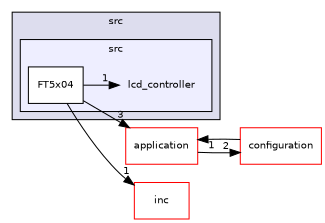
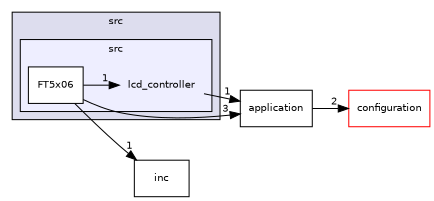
node "FT5x04": label "FT5x04" -> "FT5x06"
edge "configuration" -> "application": now "lcd_controller" -> "application"
node "application": color red -> black
node "inc": color red -> black
